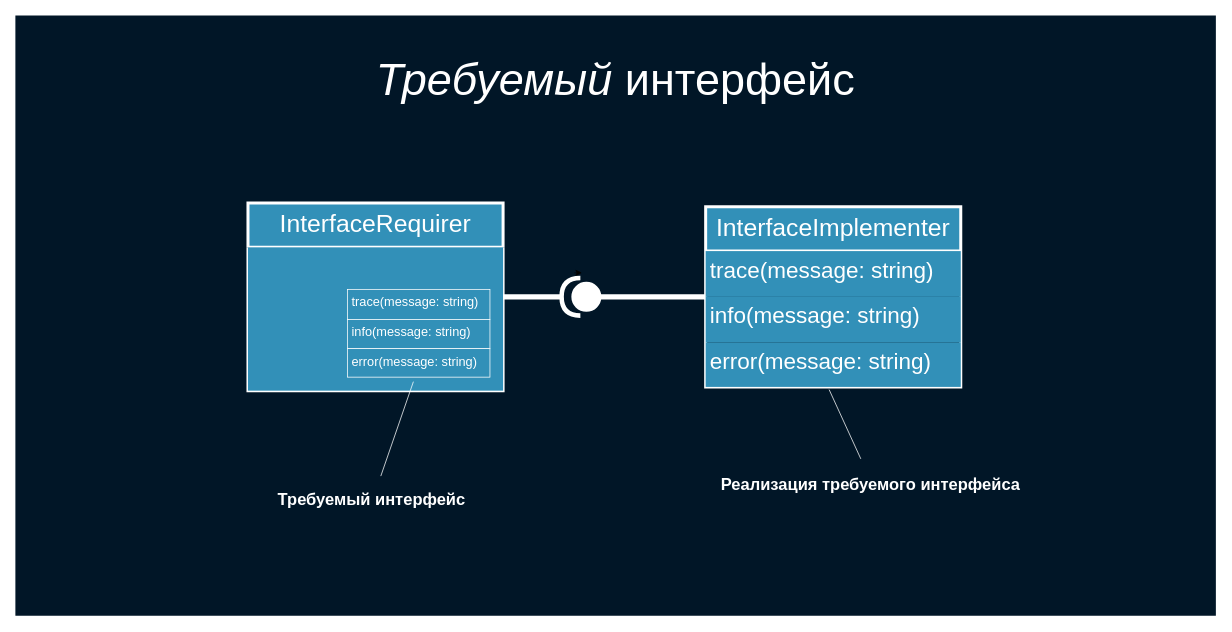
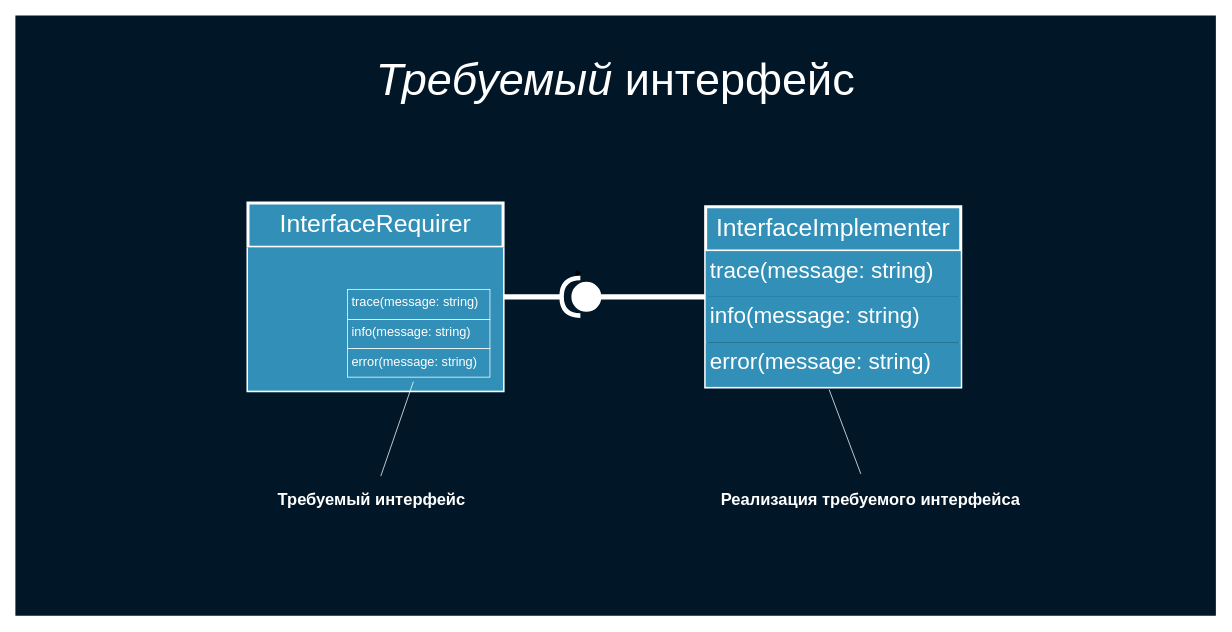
node "Реализация требуемого интерфейса": moved (870, 483) -> (870, 498)
